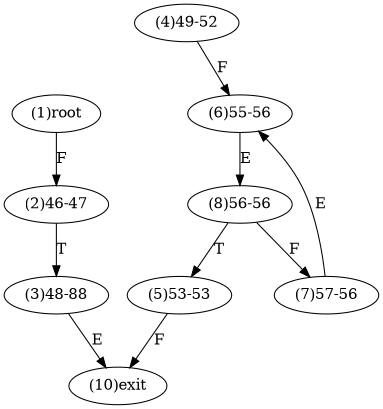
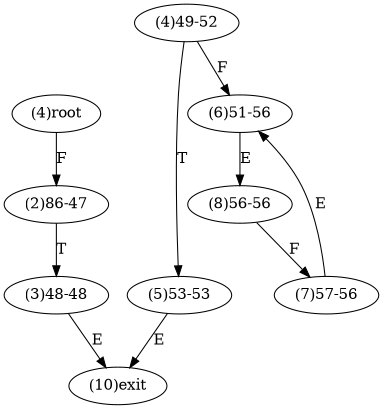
node "(1)root": label "(1)root" -> "(4)root"
node "(6)55-56": label "(6)55-56" -> "(6)51-56"
node "(2)46-47": label "(2)46-47" -> "(2)86-47"
edge "(8)56-56" -> "(5)53-53": now "(4)49-52" -> "(5)53-53"
node "(3)48-88": label "(3)48-88" -> "(3)48-48"
edge "(5)53-53" -> "(10)exit": label "F" -> "E"
